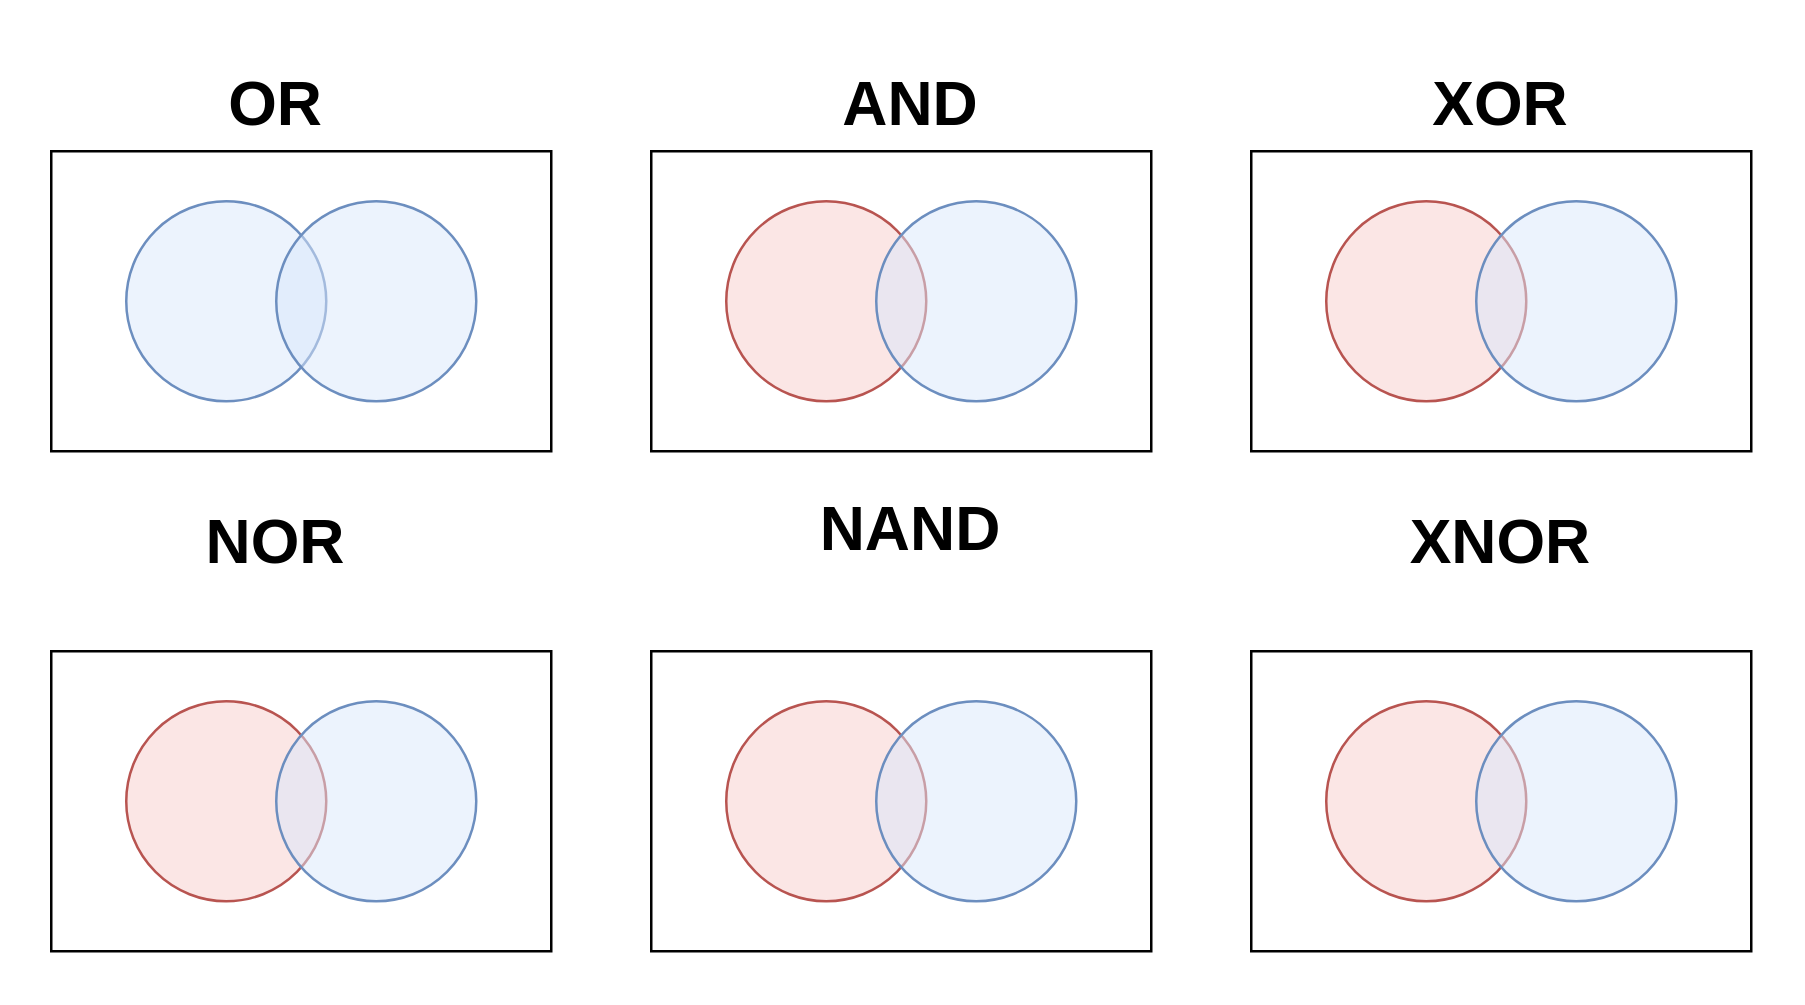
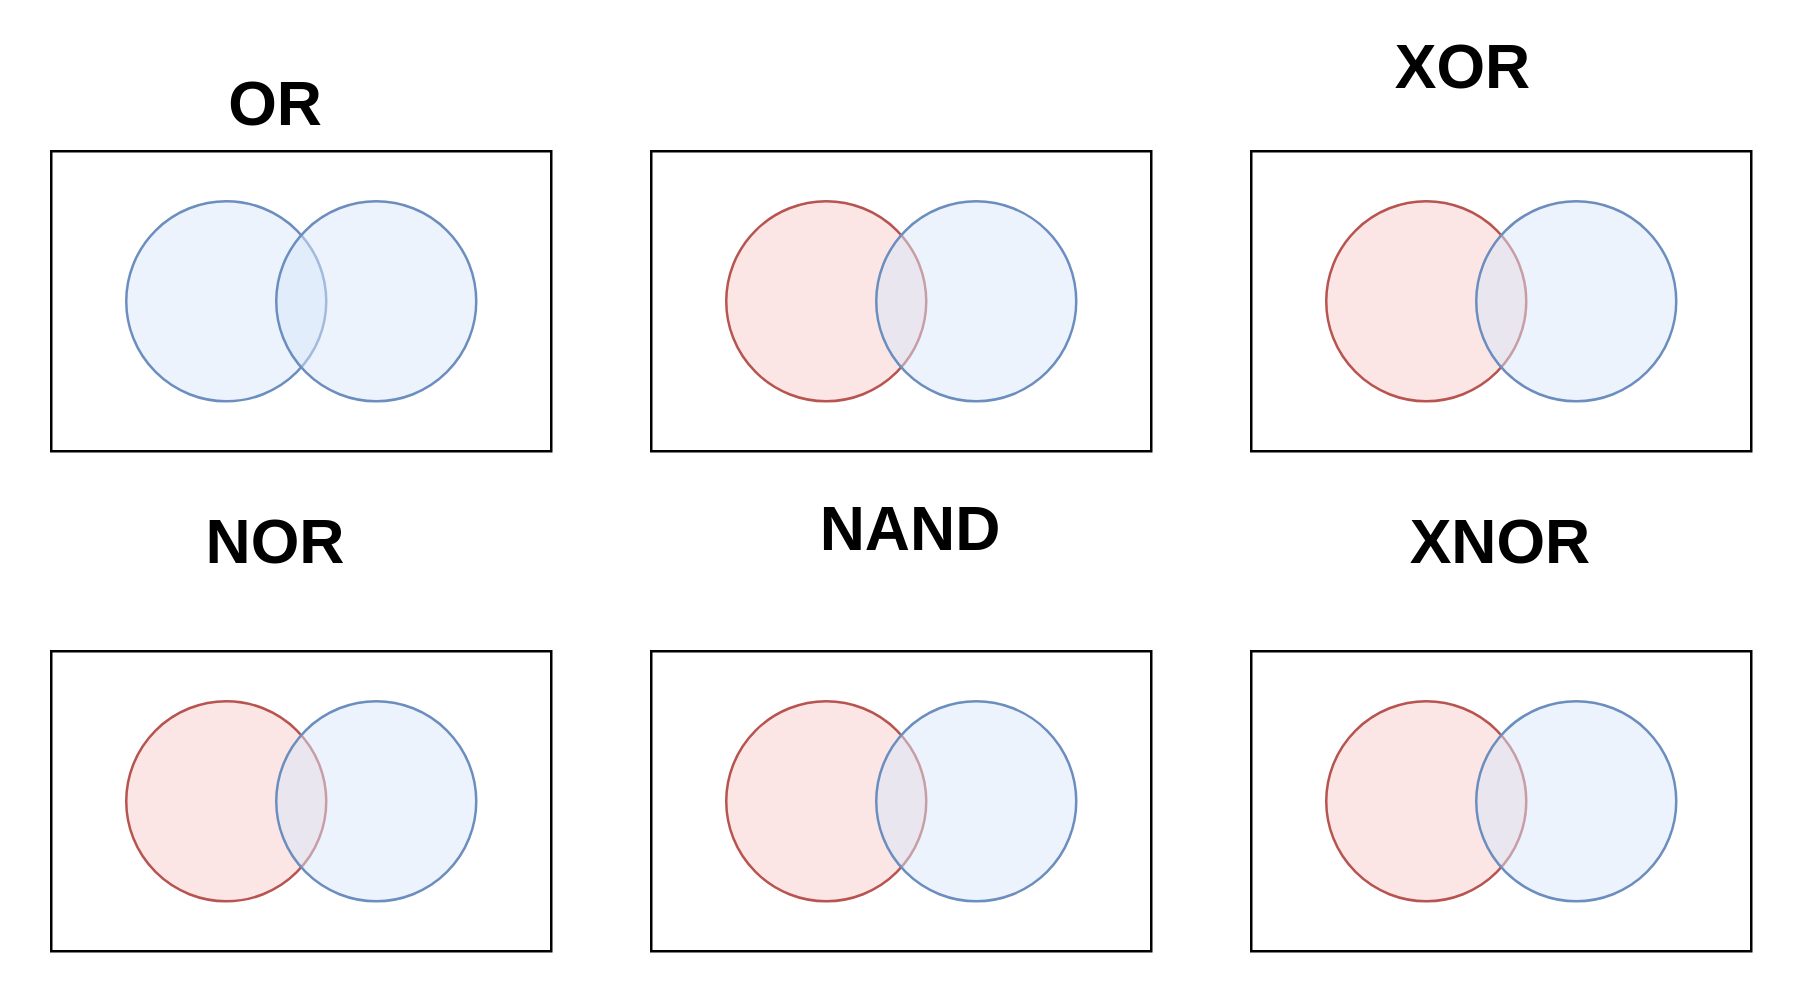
node "AND": removed
node "XOR": moved (1501, 101) -> (1464, 64)
